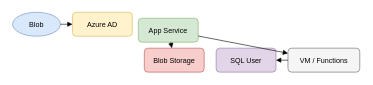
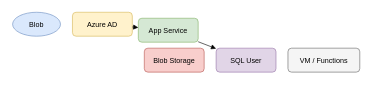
edge "Blob" -> "Azure AD": removed
edge "Azure AD" -> "App Service": added
edge "App Service" -> "Blob Storage": removed
edge "App Service" -> "SQL User": added
edge "App Service" -> "VM / Functions": removed
edge "VM / Functions" -> "SQL User": removed
